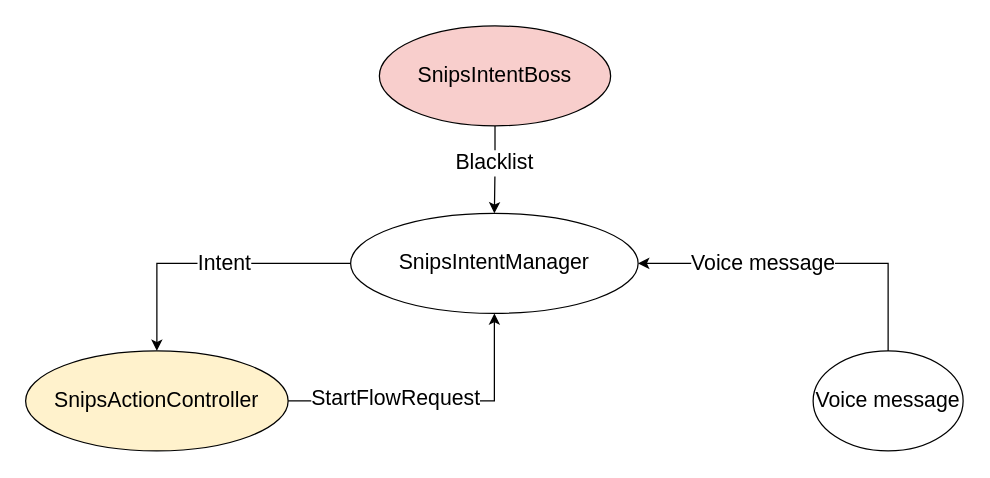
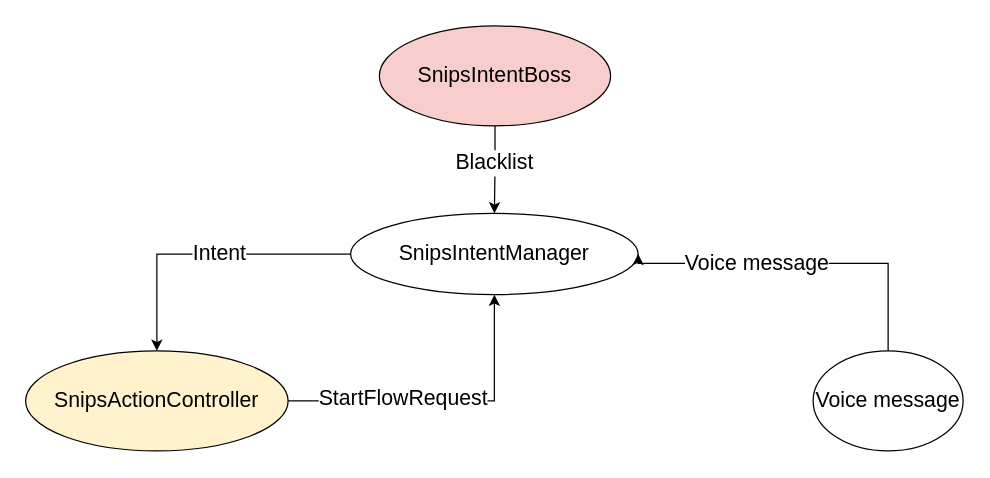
node "SnipsIntentManager": size 288x100 -> 288x81
